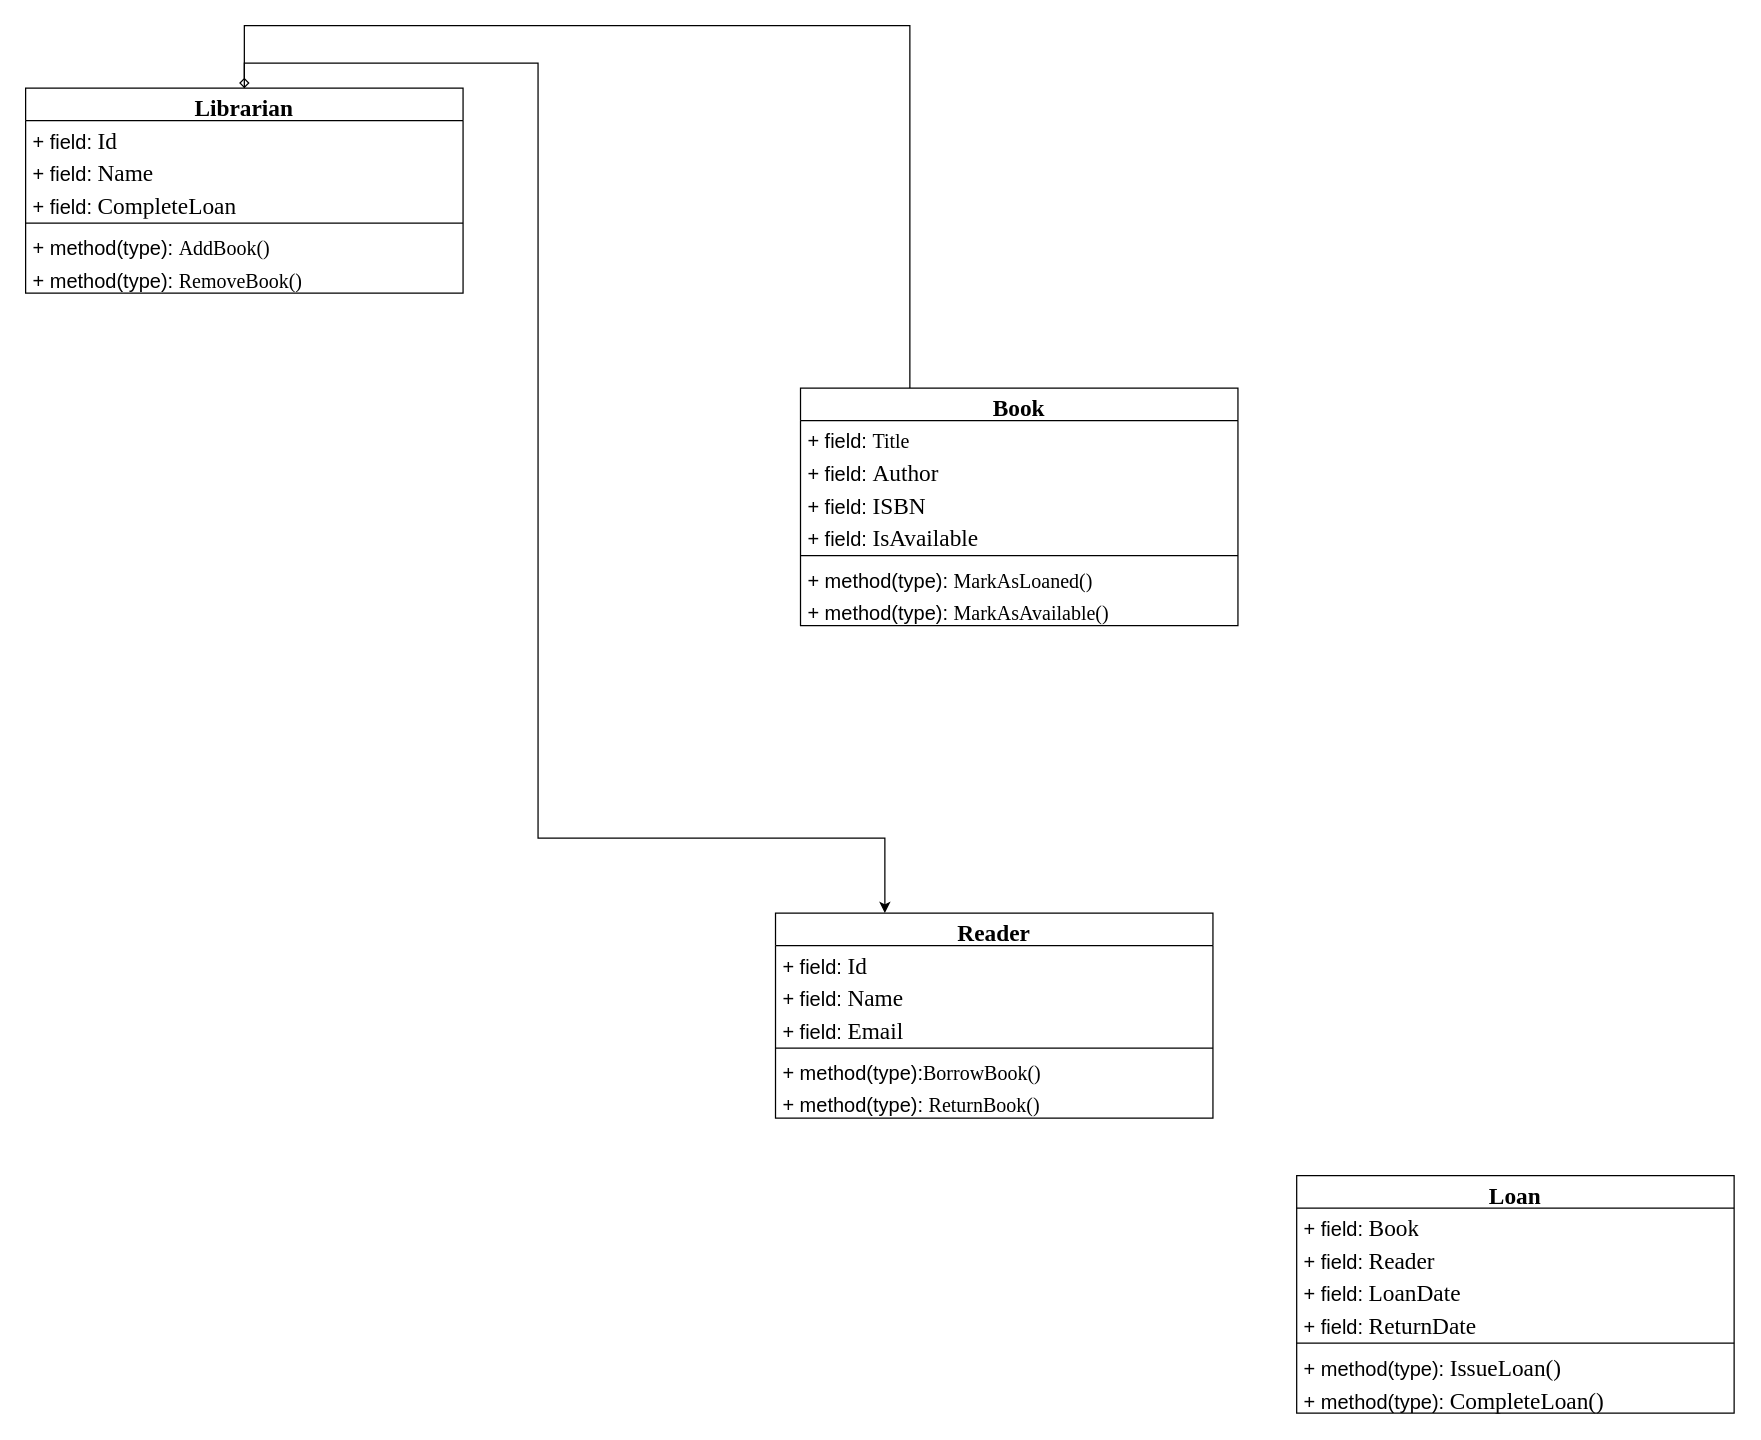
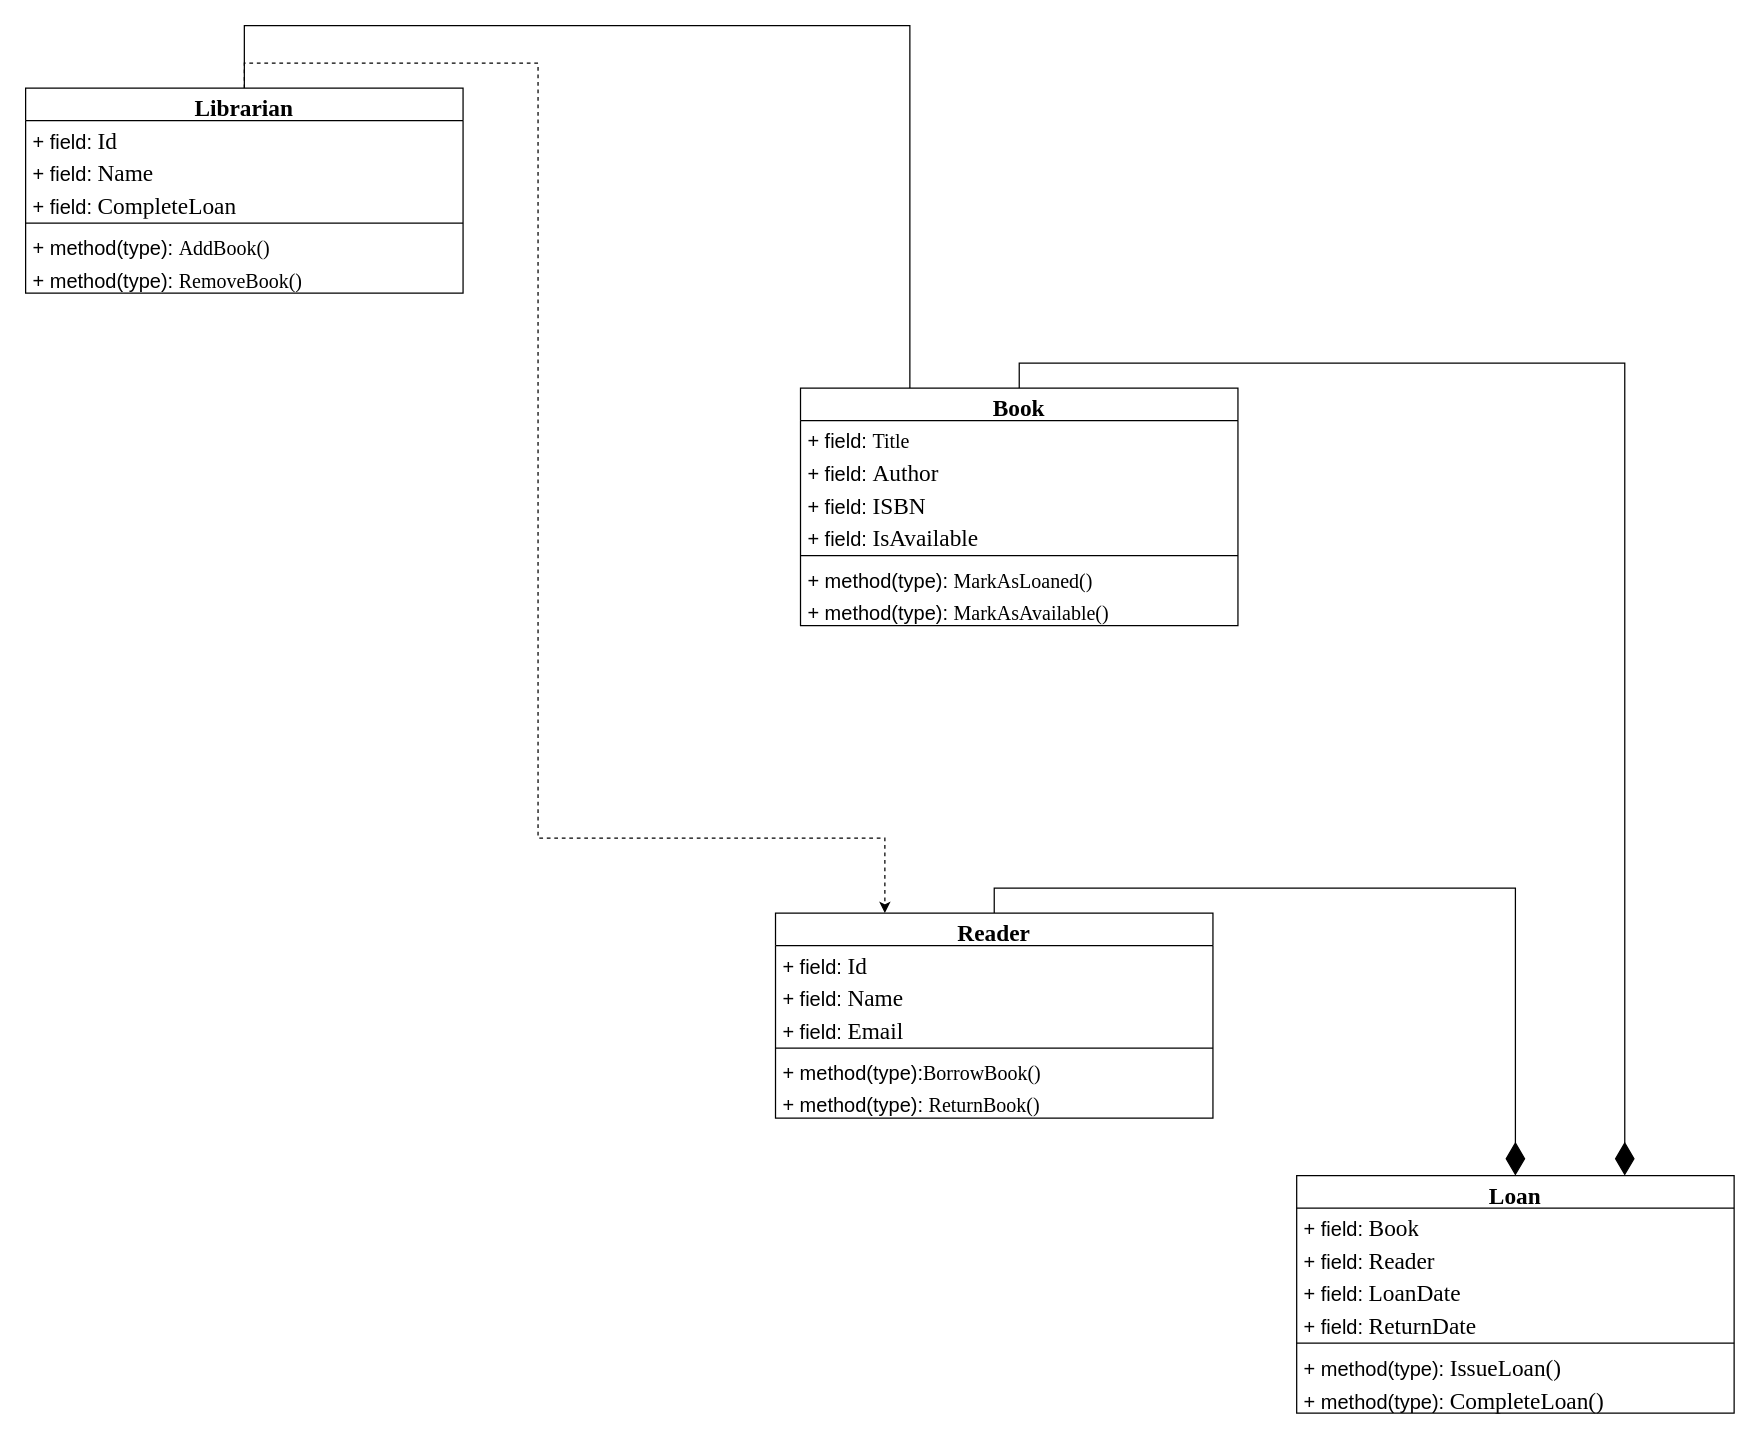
edge "Book" -> "Librarian": arrowhead diamond -> none
edge "Book" -> "Loan": added
edge "Librarian" -> "Reader": style solid -> dashed
edge "Reader" -> "Loan": added
